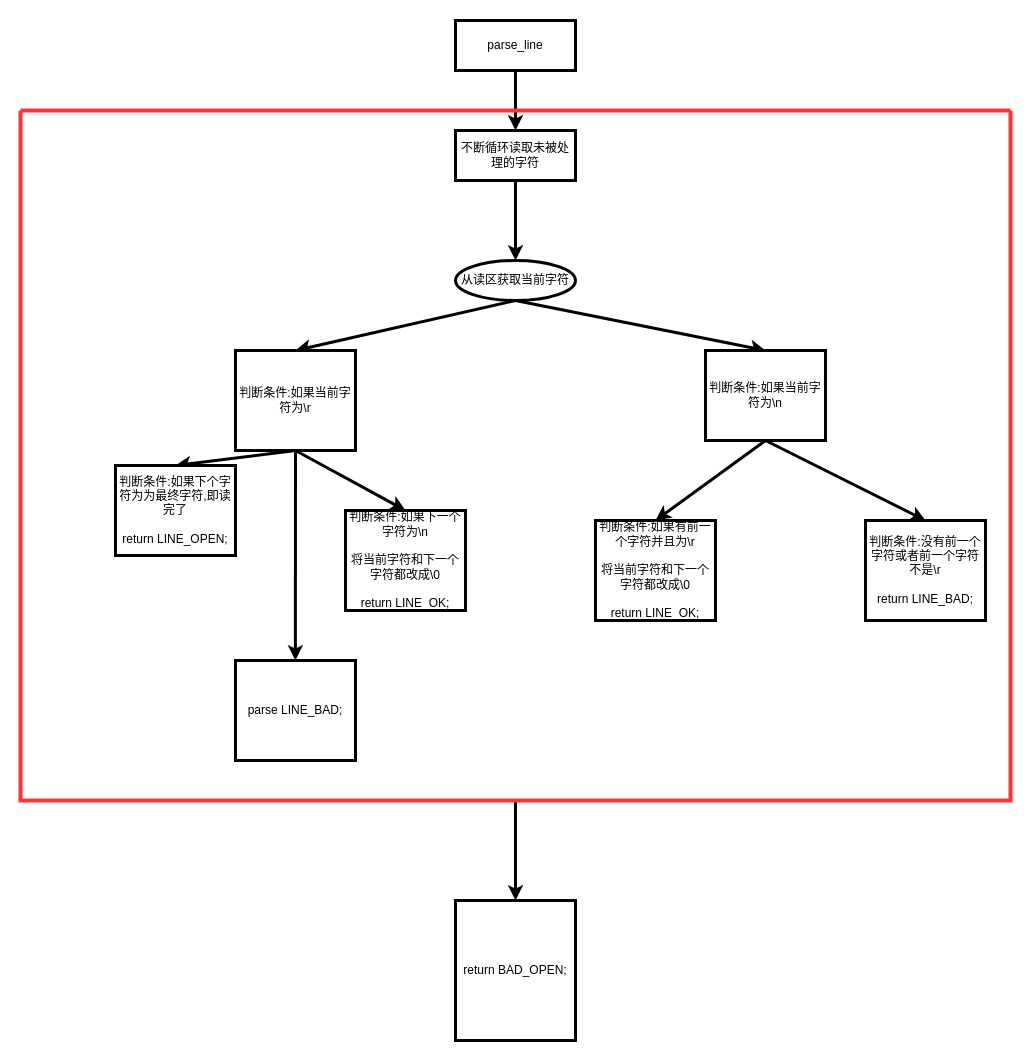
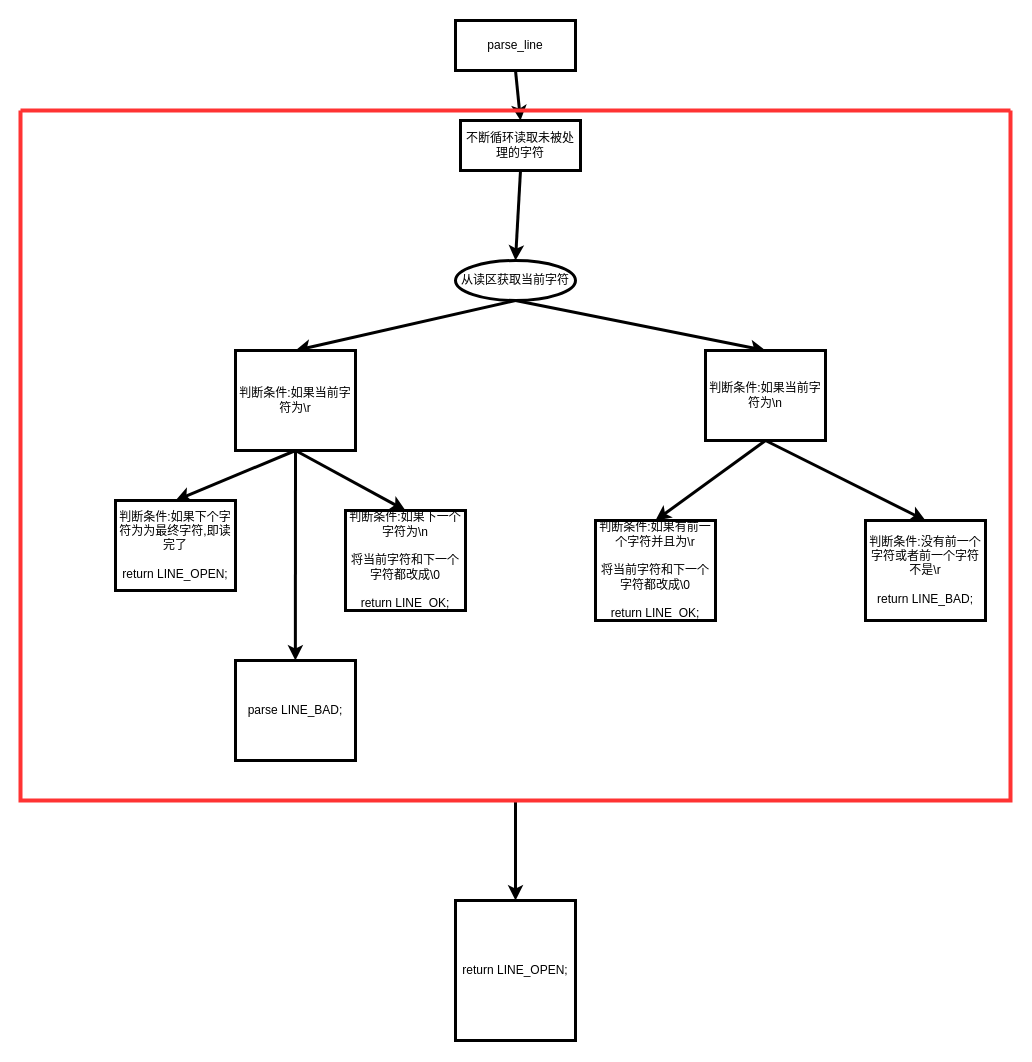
node "不断循环读取未被处理的字符": moved (516, 156) -> (521, 146)
node "判断条件:如果下个字符为为最终字符,即读完了 return LINE_OPEN;": moved (176, 511) -> (176, 546)
node "return BAD_OPEN;": label "return BAD_OPEN;" -> "return LINE_OPEN;"
